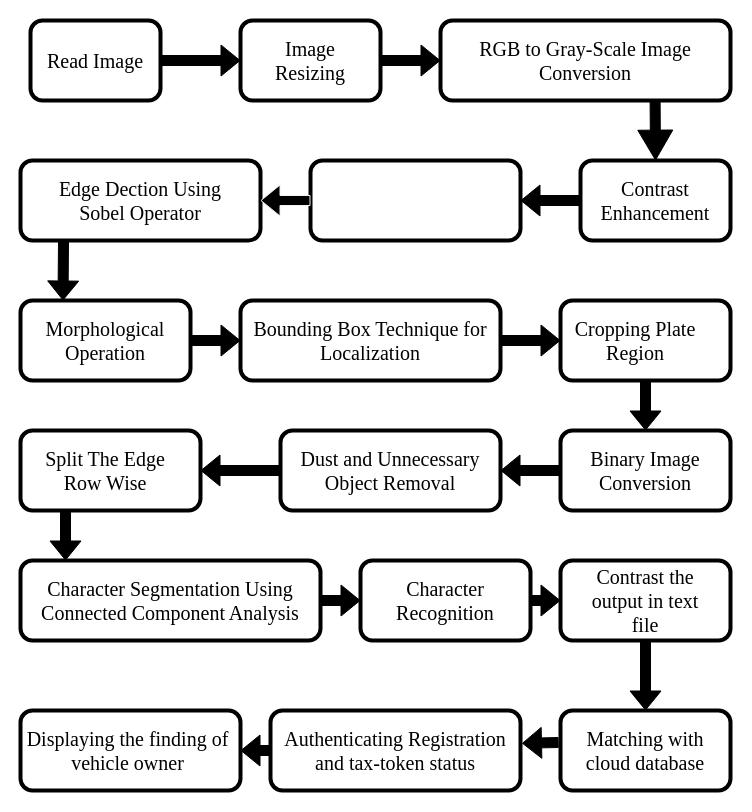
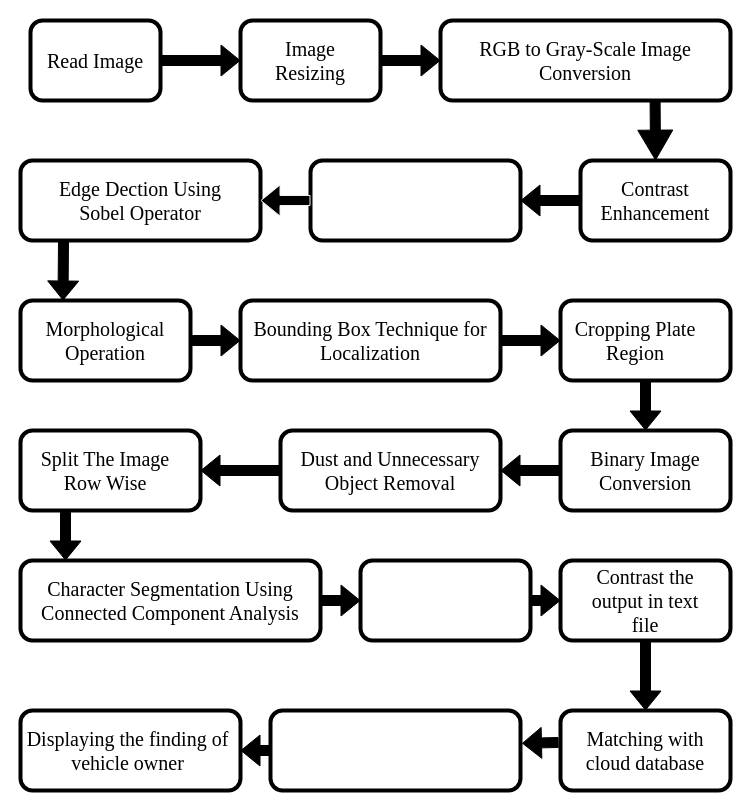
node "Split The Edge Row Wise": label "Split The Edge Row Wise" -> "Split The Image Row Wise"
node "Character Recognition": removed
node "Authenticating Registration and tax-token status": removed
